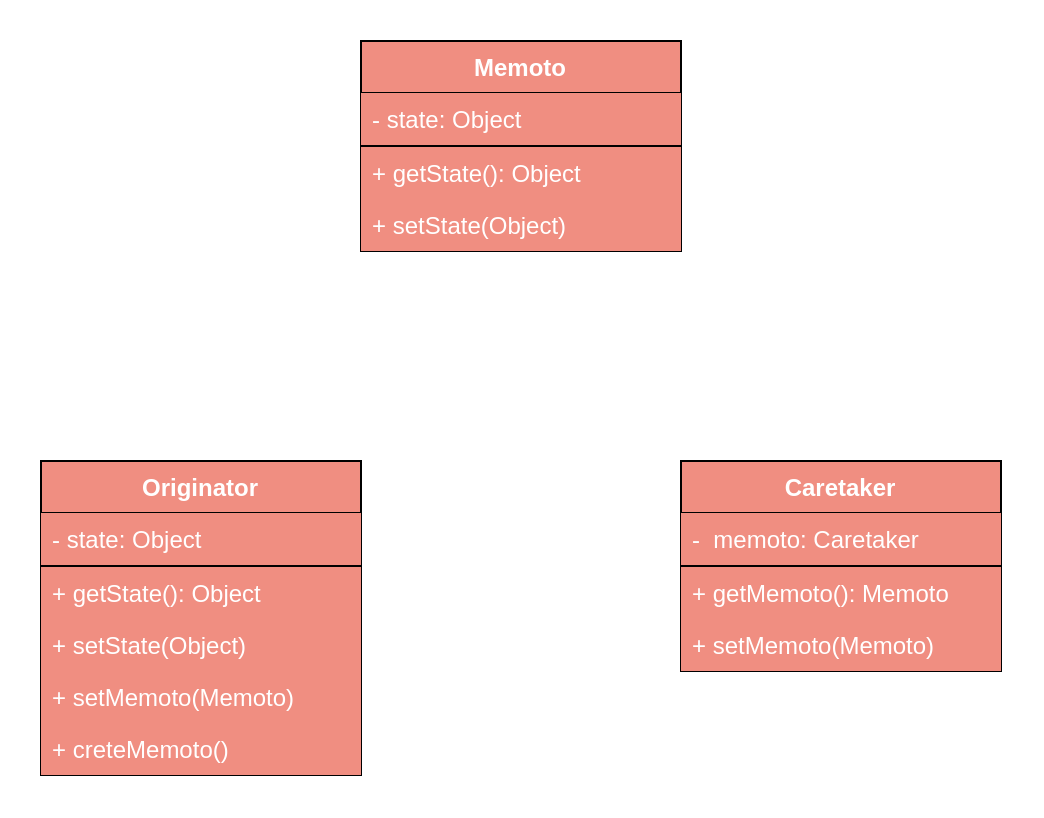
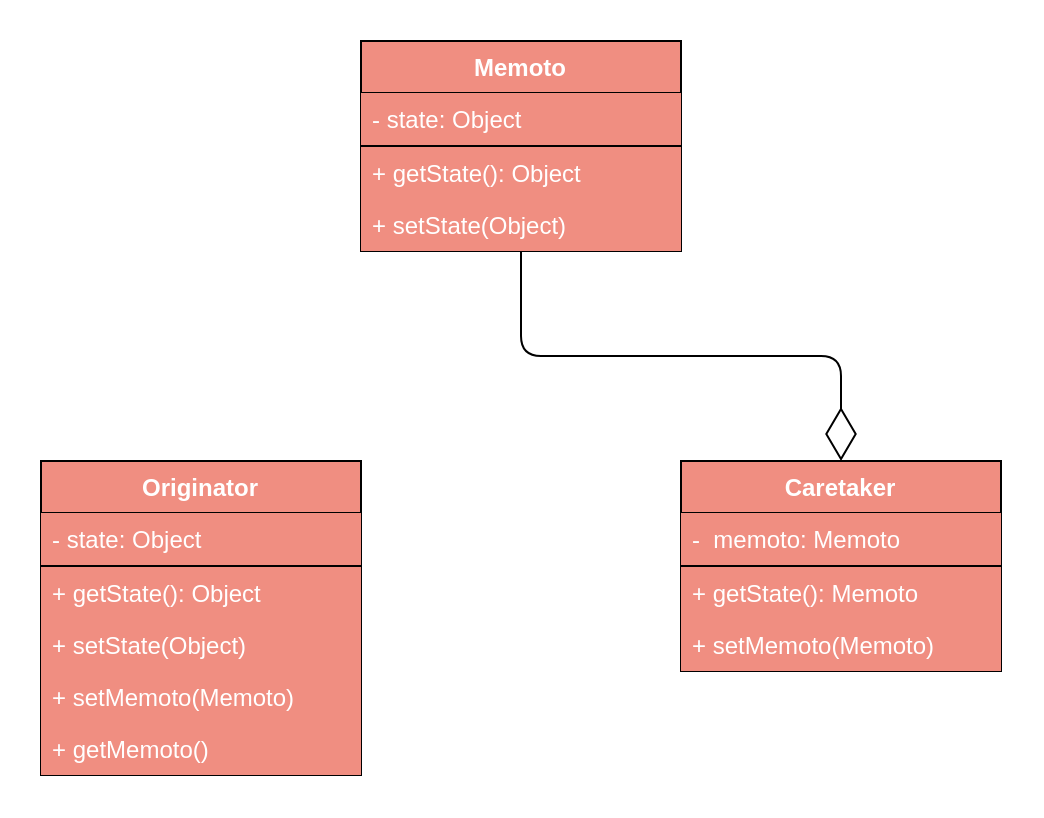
edge "Memoto" -> "Caretaker": added
node "- memoto: Caretaker": label "- memoto: Caretaker" -> "- memoto: Memoto"
node "+ getMemoto(): Memoto": label "+ getMemoto(): Memoto" -> "+ getState(): Memoto"
node "+ creteMemoto()": label "+ creteMemoto()" -> "+ getMemoto()"
